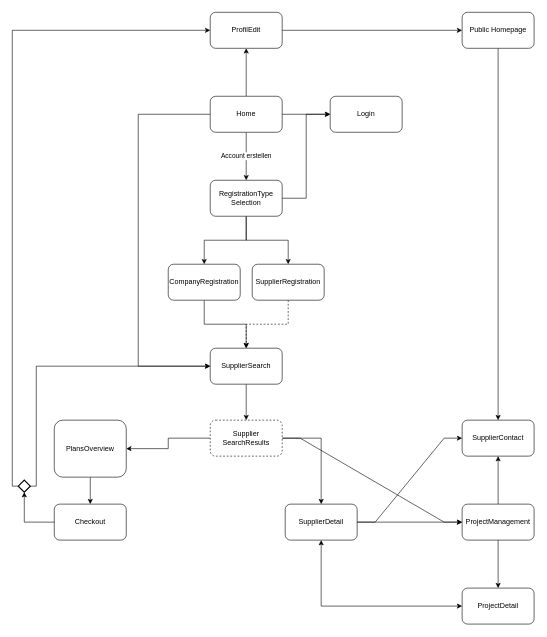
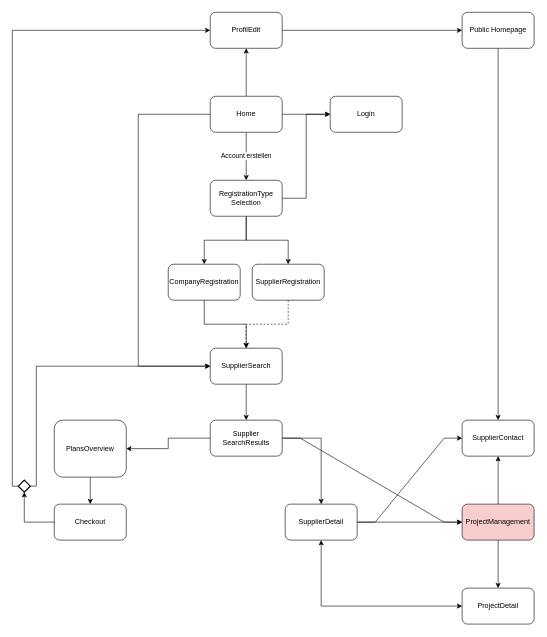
node "Supplier SearchResults": style dashed -> solid
node "ProjectManagement": fillcolor #ffffff -> #f8cecc
